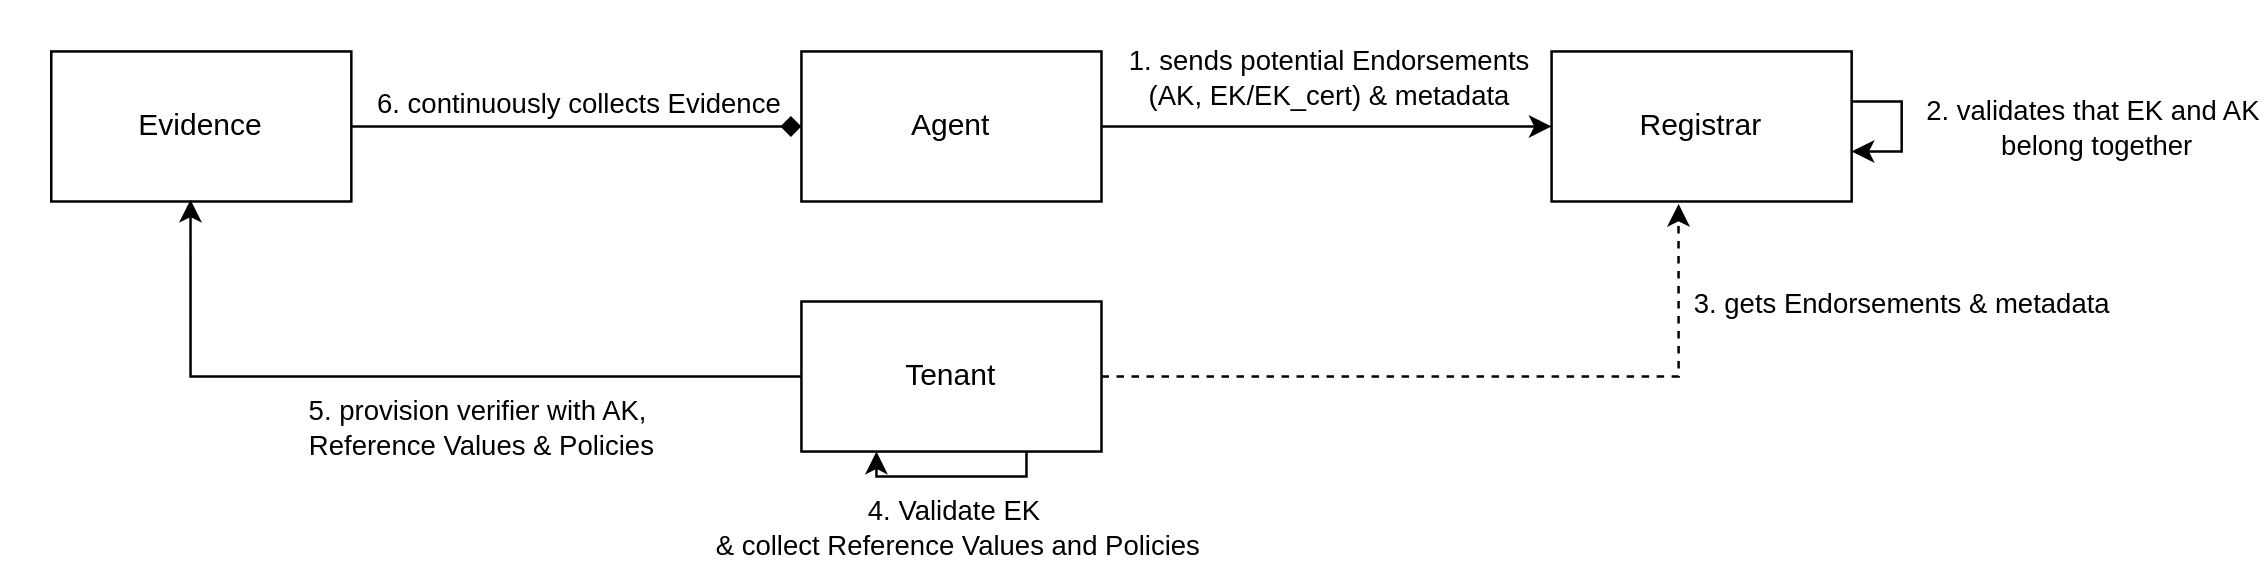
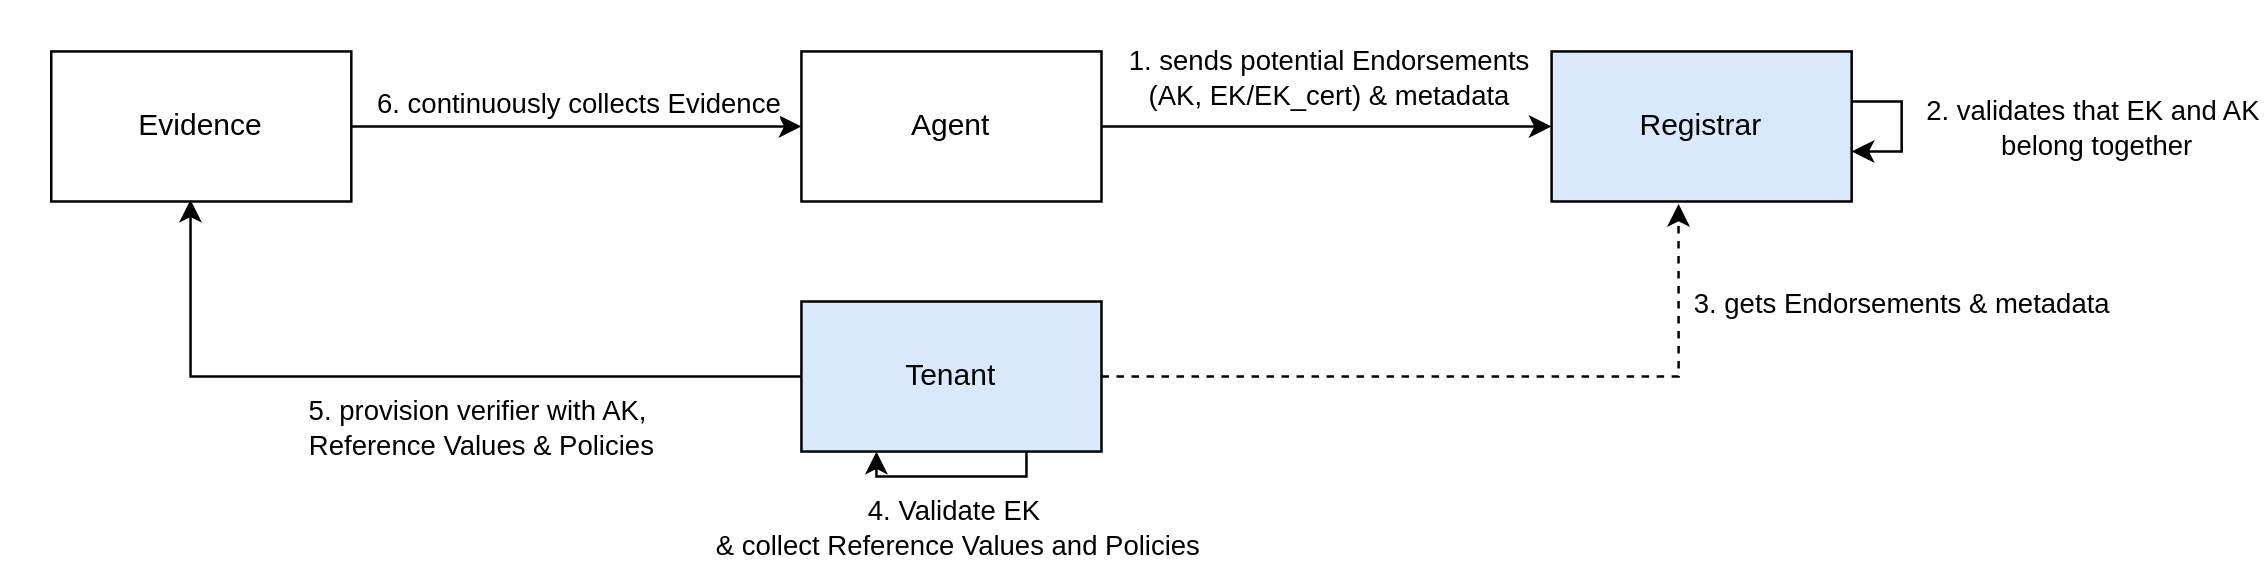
edge "Evidence" -> "Agent": arrowhead diamond -> classic
node "Registrar": fillcolor #ffffff -> #dae8fc
node "Tenant": fillcolor #ffffff -> #dae8fc
